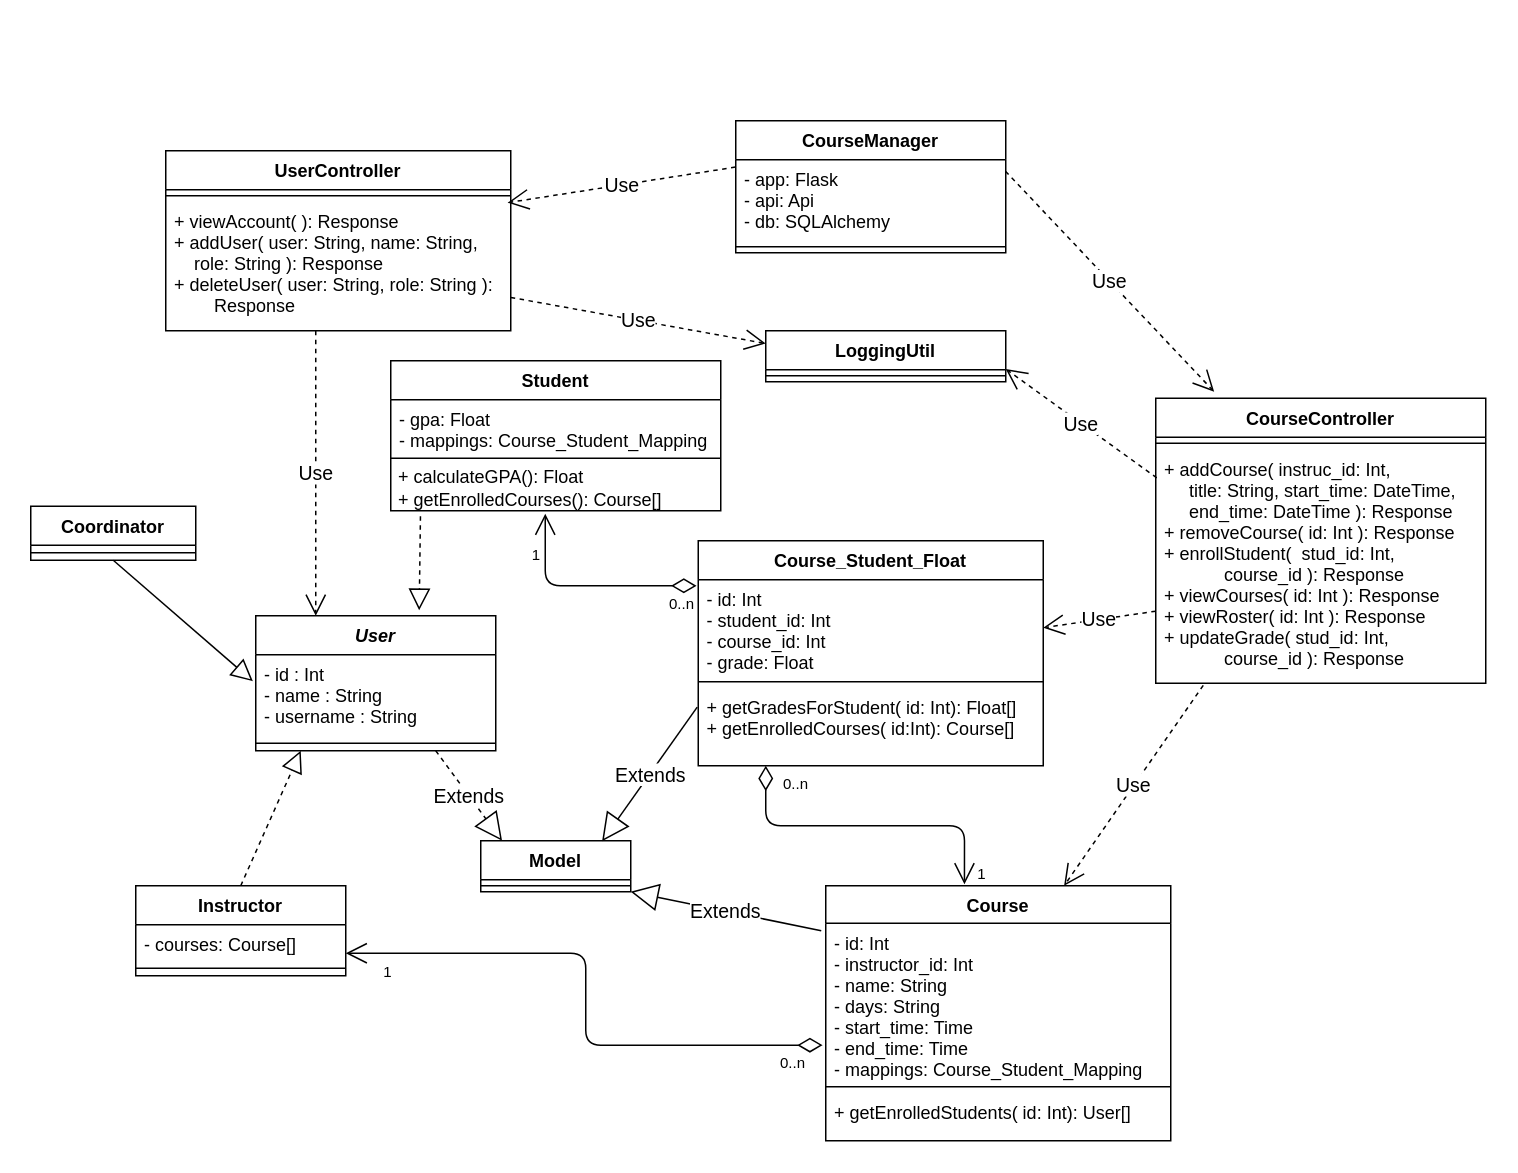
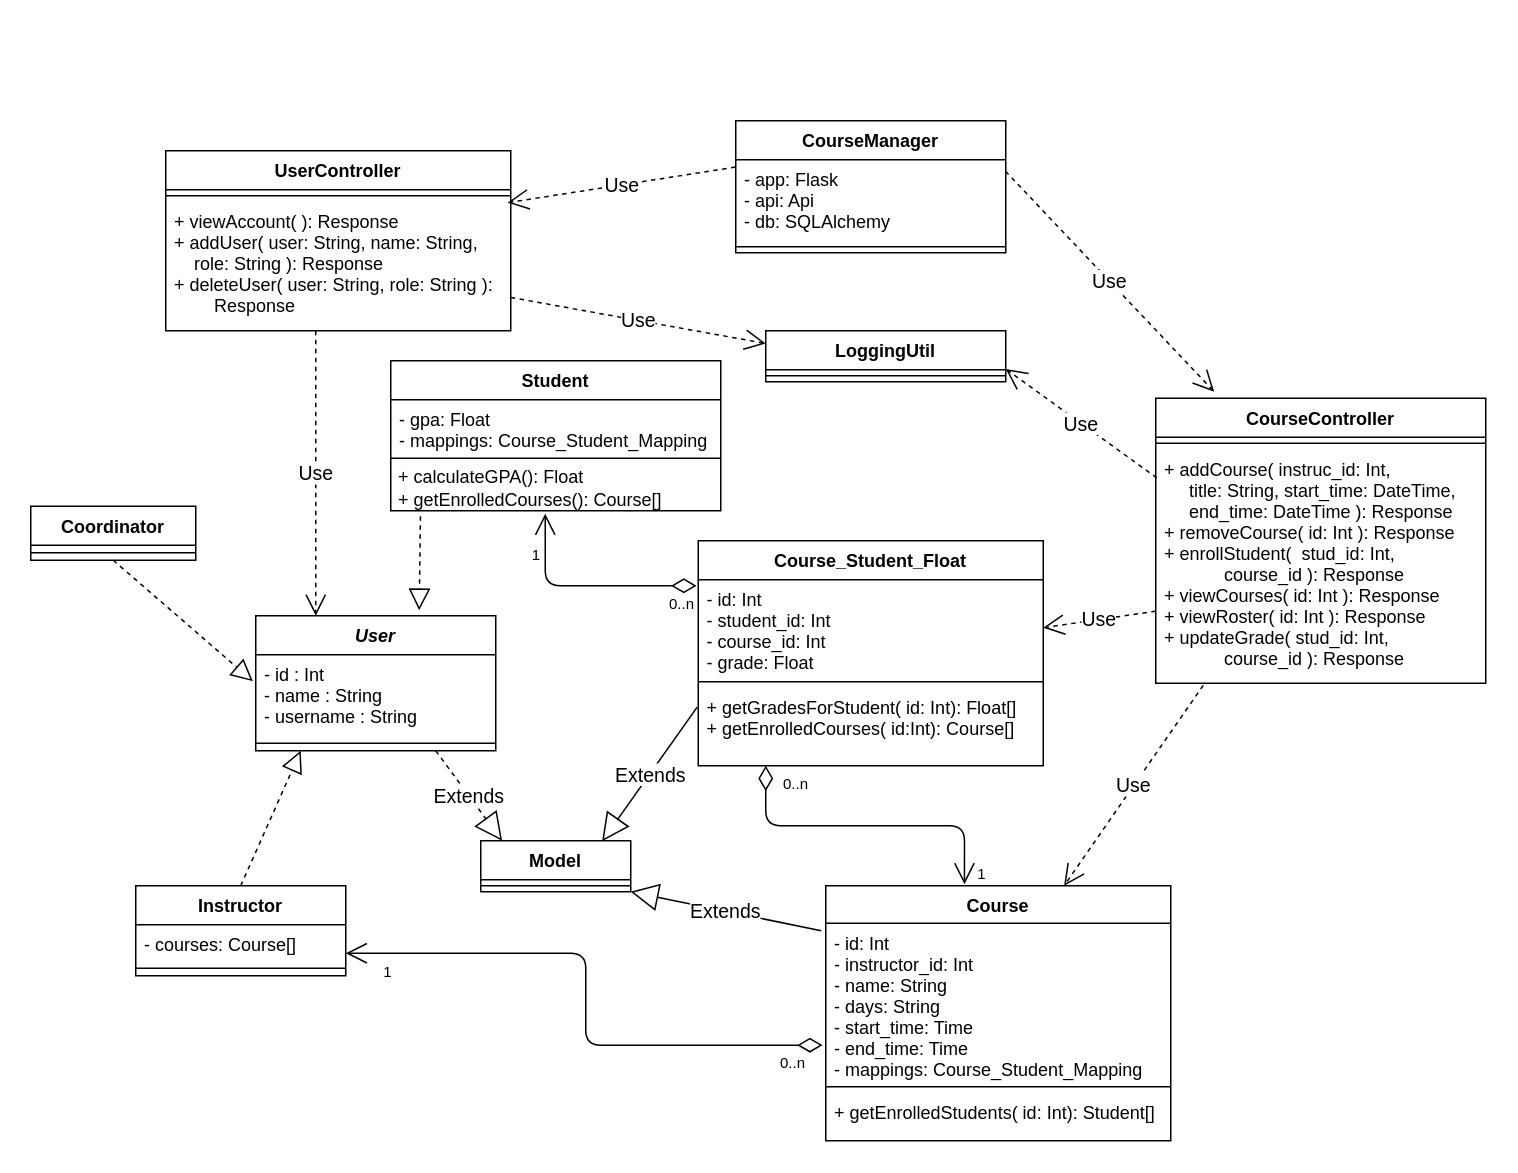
edge "Coordinator" -> "- id : Int - name : String - username : String": style solid -> dashed
node "+ getEnrolledStudents( id: Int): User[]": label "+ getEnrolledStudents( id: Int): User[]" -> "+ getEnrolledStudents( id: Int): Student[]"
